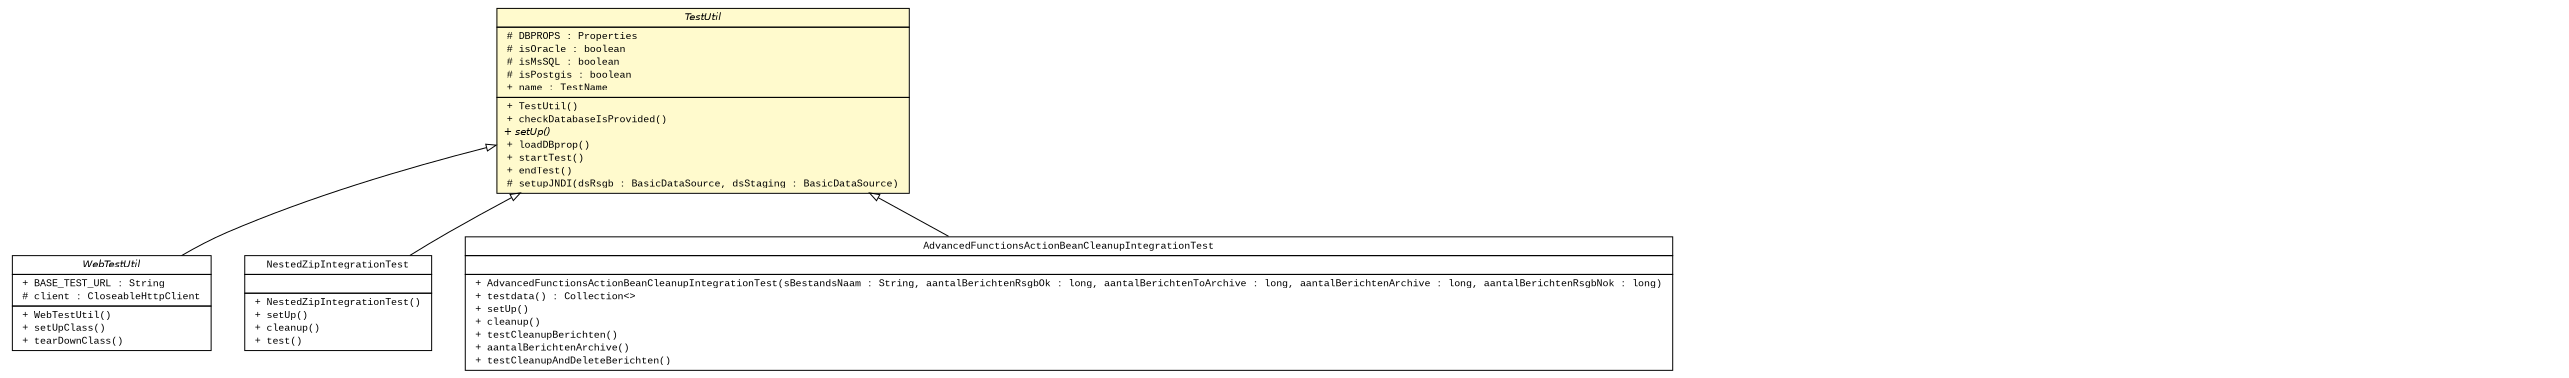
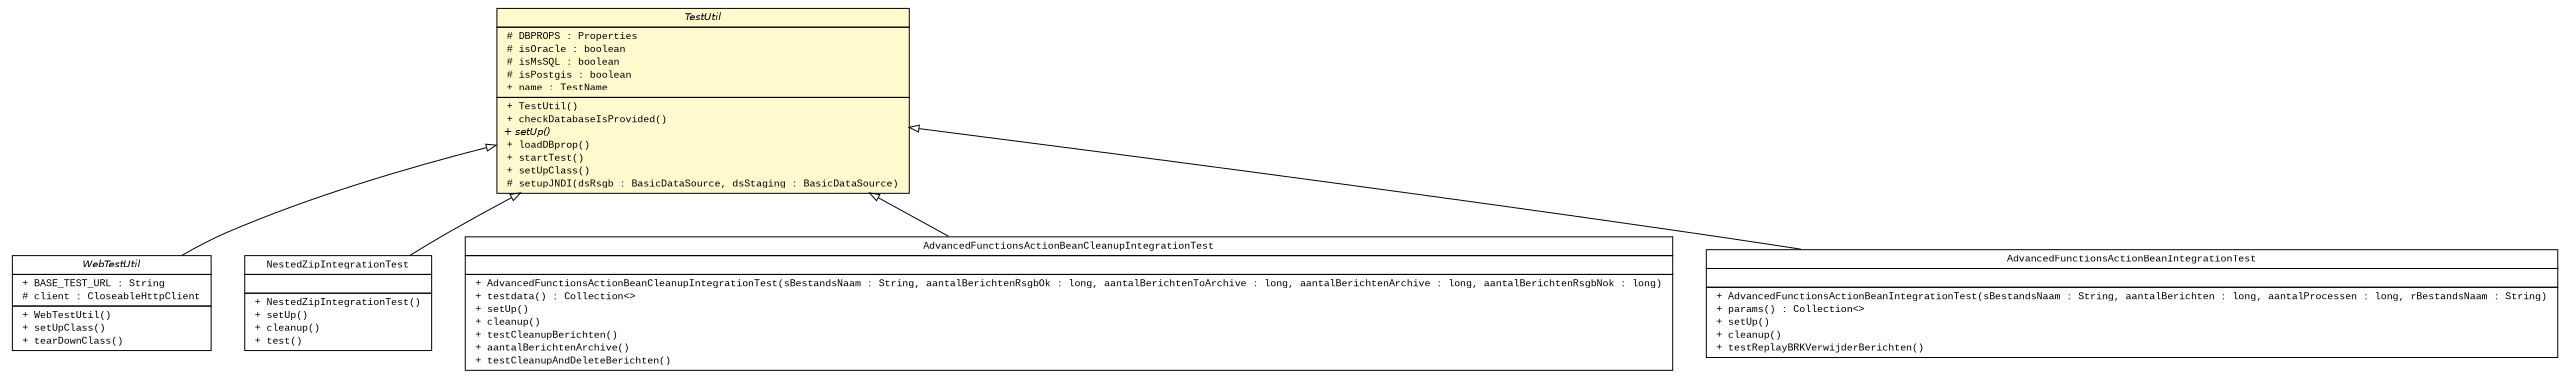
node "TestUtil": text "+ endTest()" -> "+ setUpClass()"
node "AdvancedFunctionsActionBeanIntegrationTest": added
